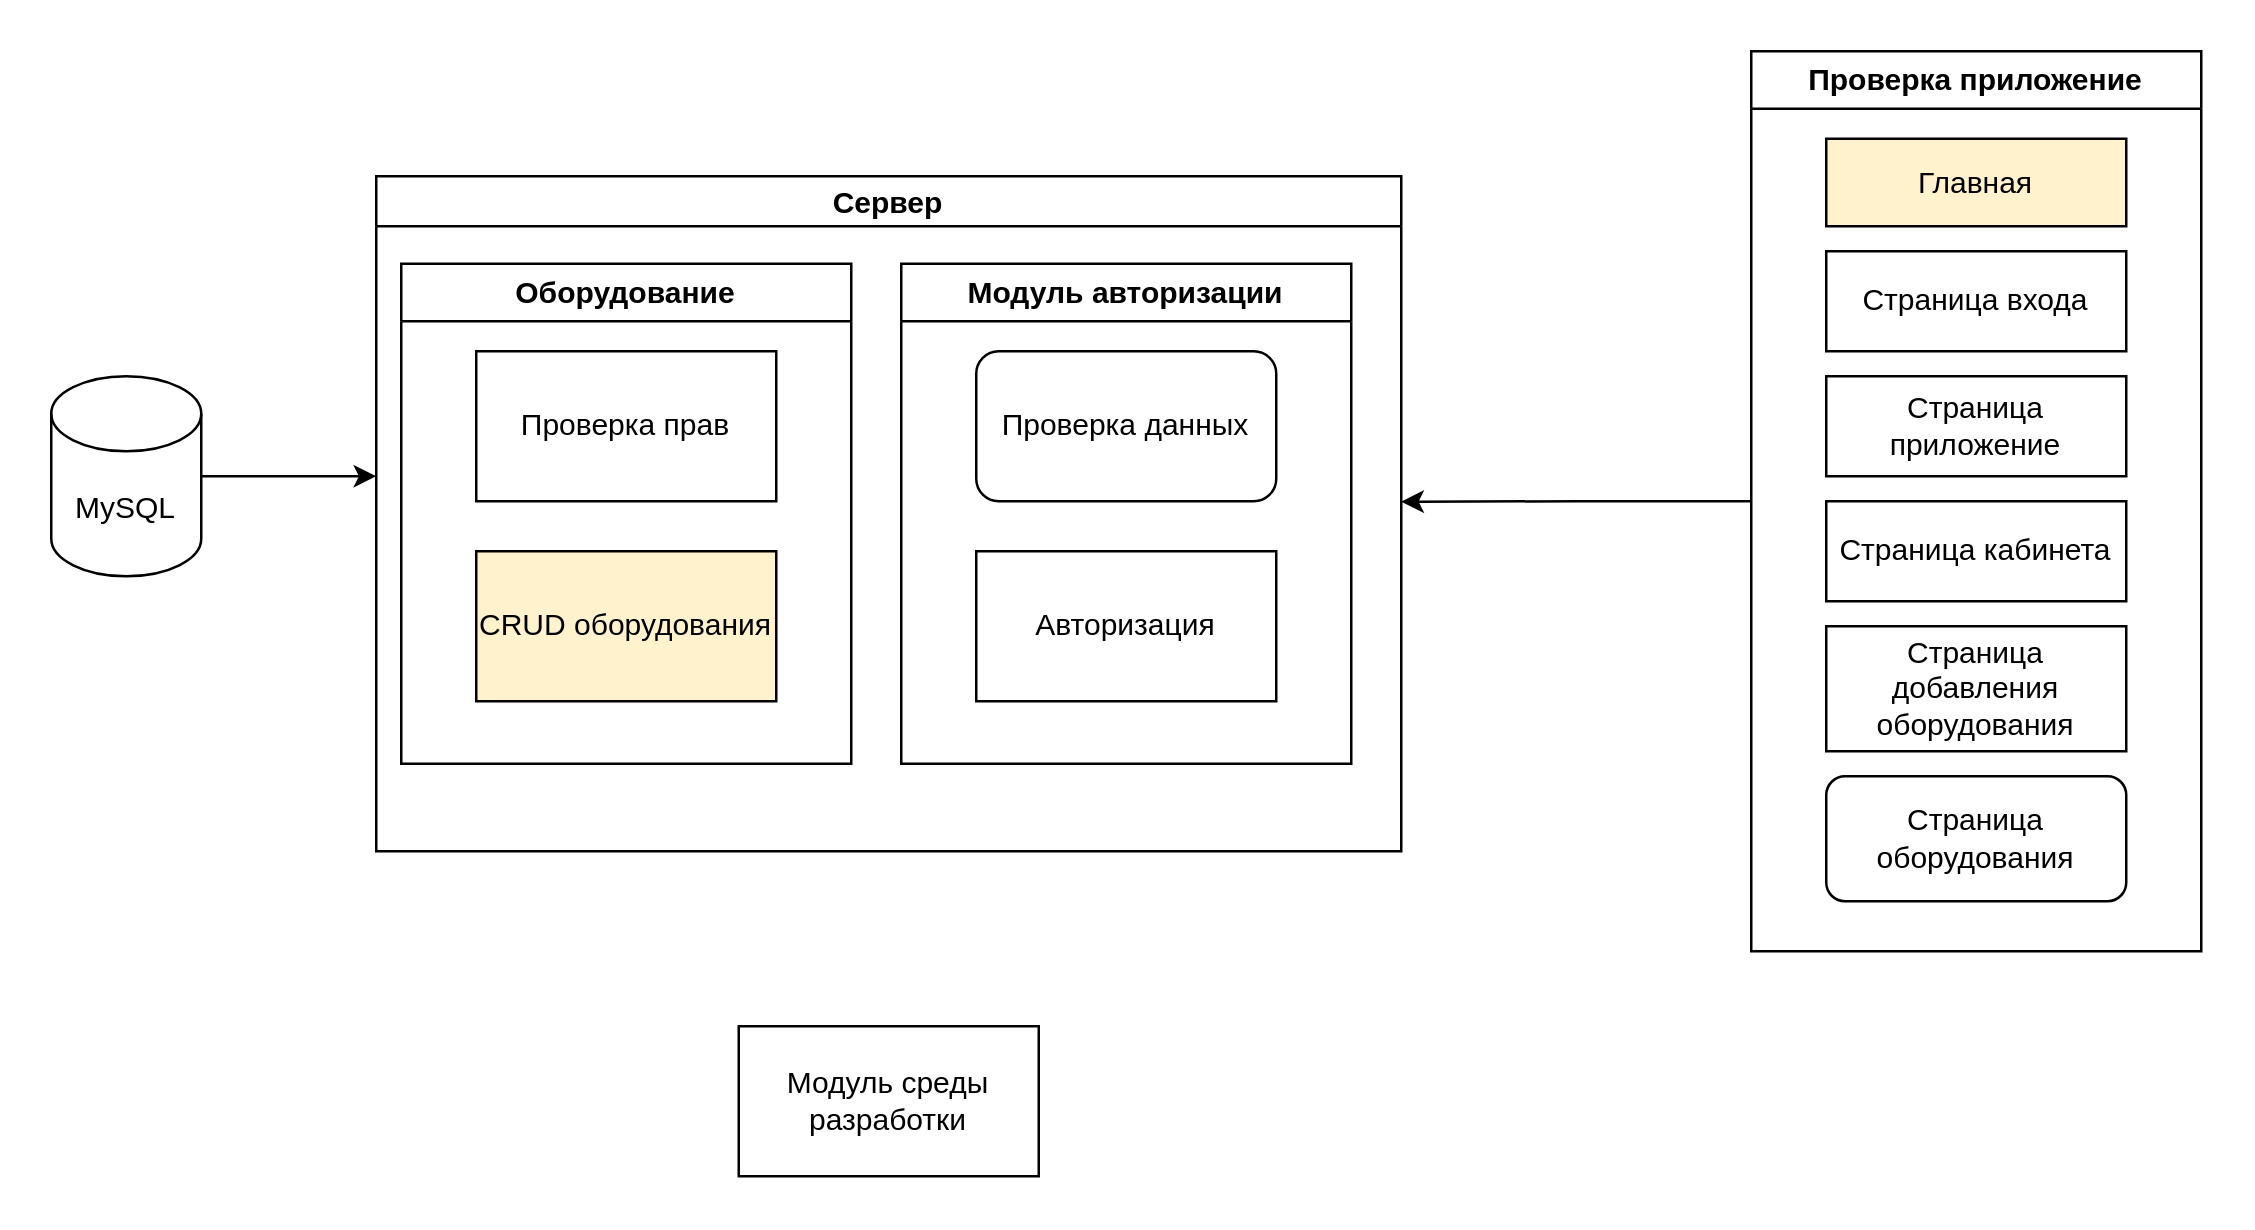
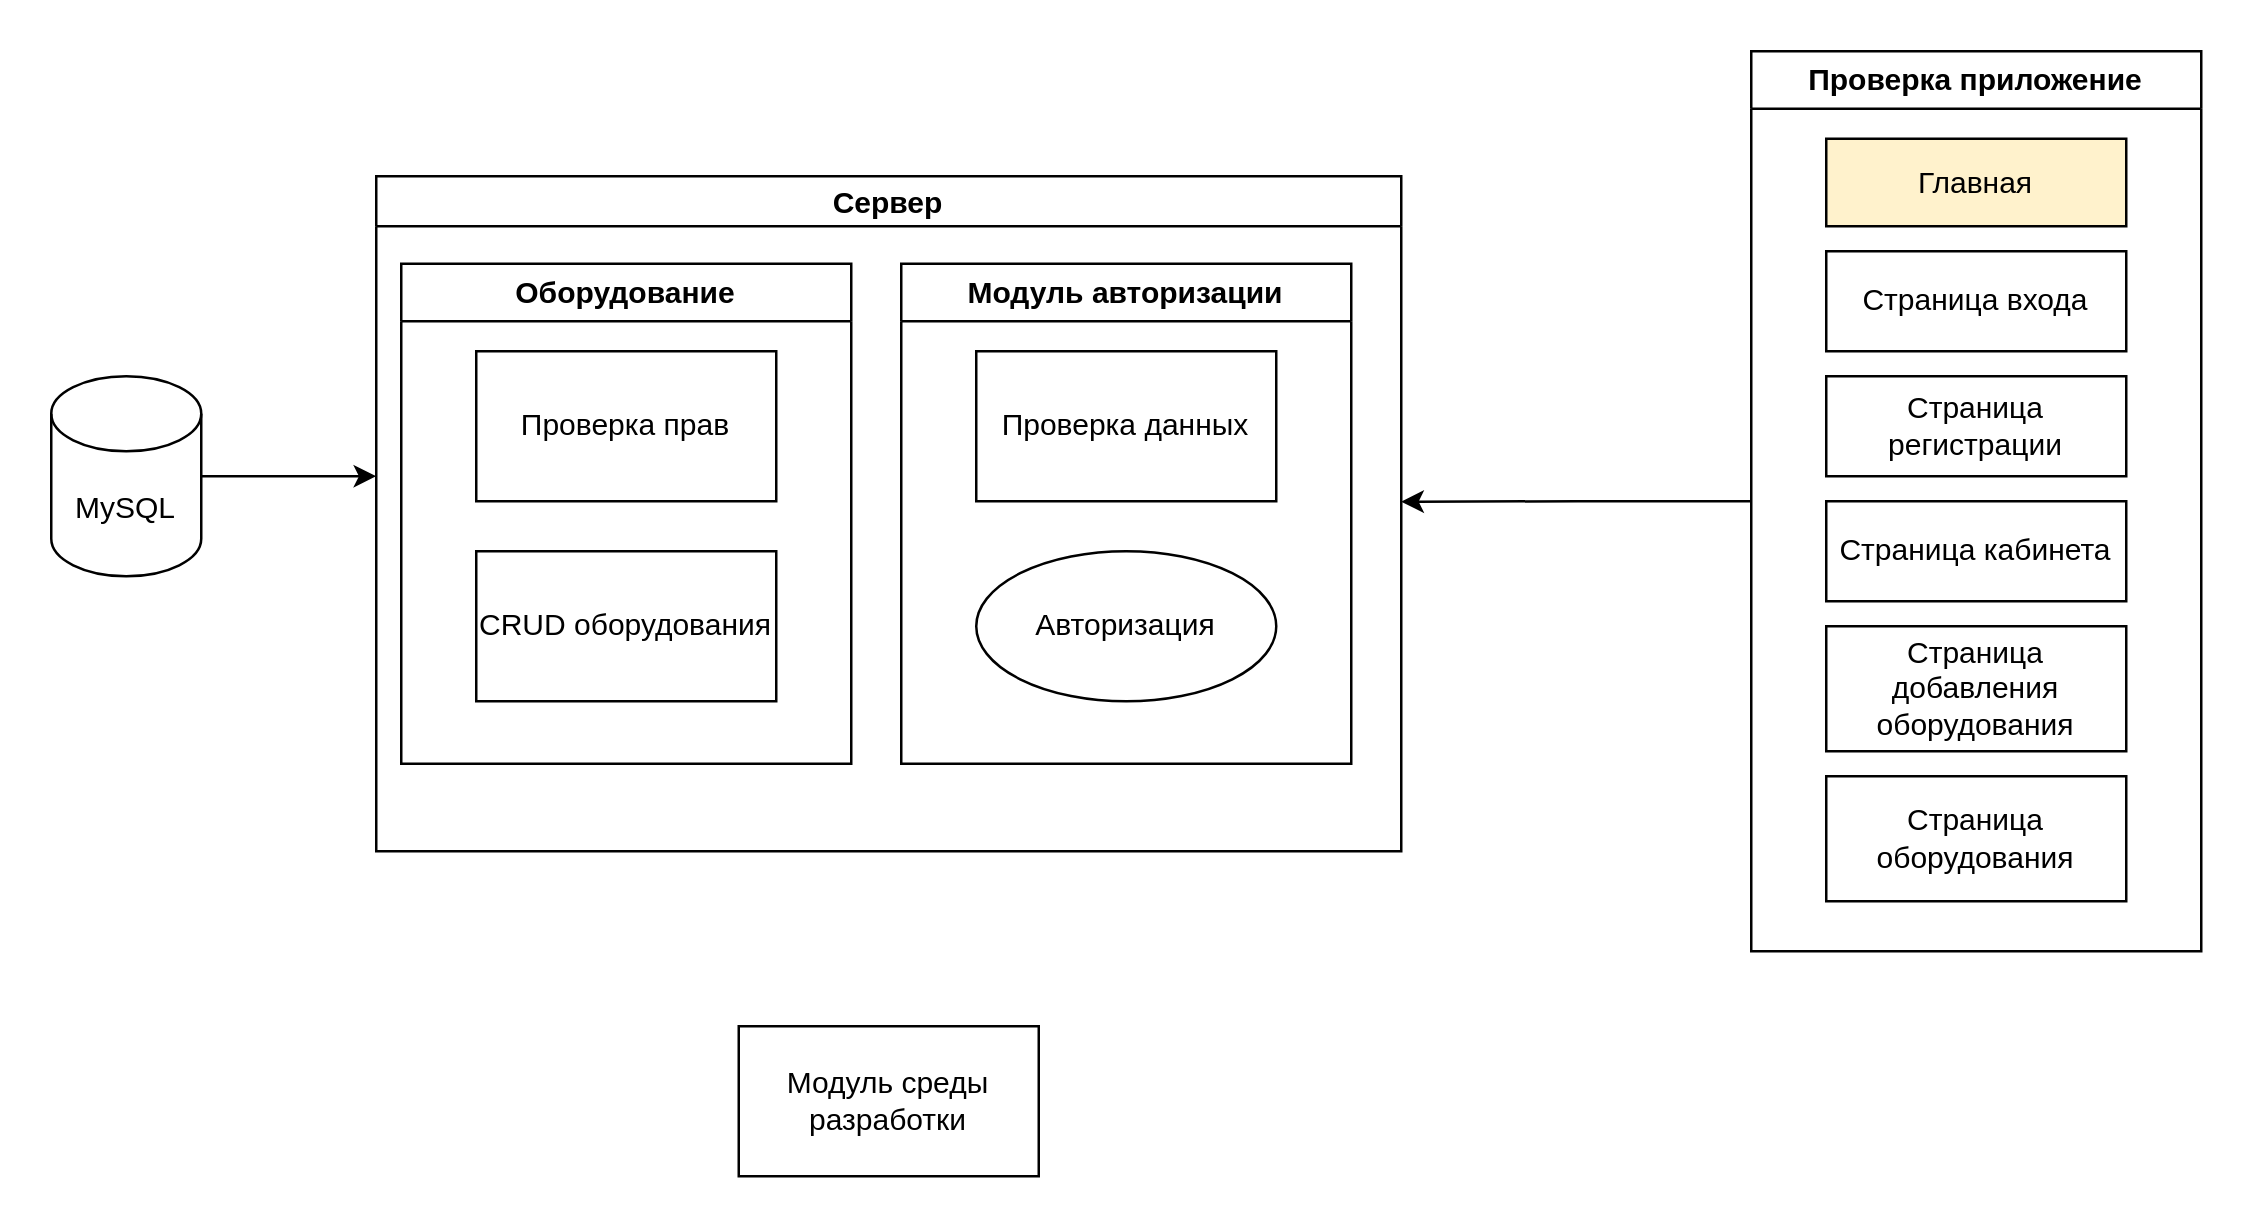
node "Проверка данных": shape rounded rectangle -> rectangle
node "Страница приложение": label "Страница приложение" -> "Страница регистрации"
node "CRUD оборудования": fillcolor #fff2cc -> #ffffff
node "Авторизация": shape rectangle -> ellipse
node "Страница оборудования": shape rounded rectangle -> rectangle
